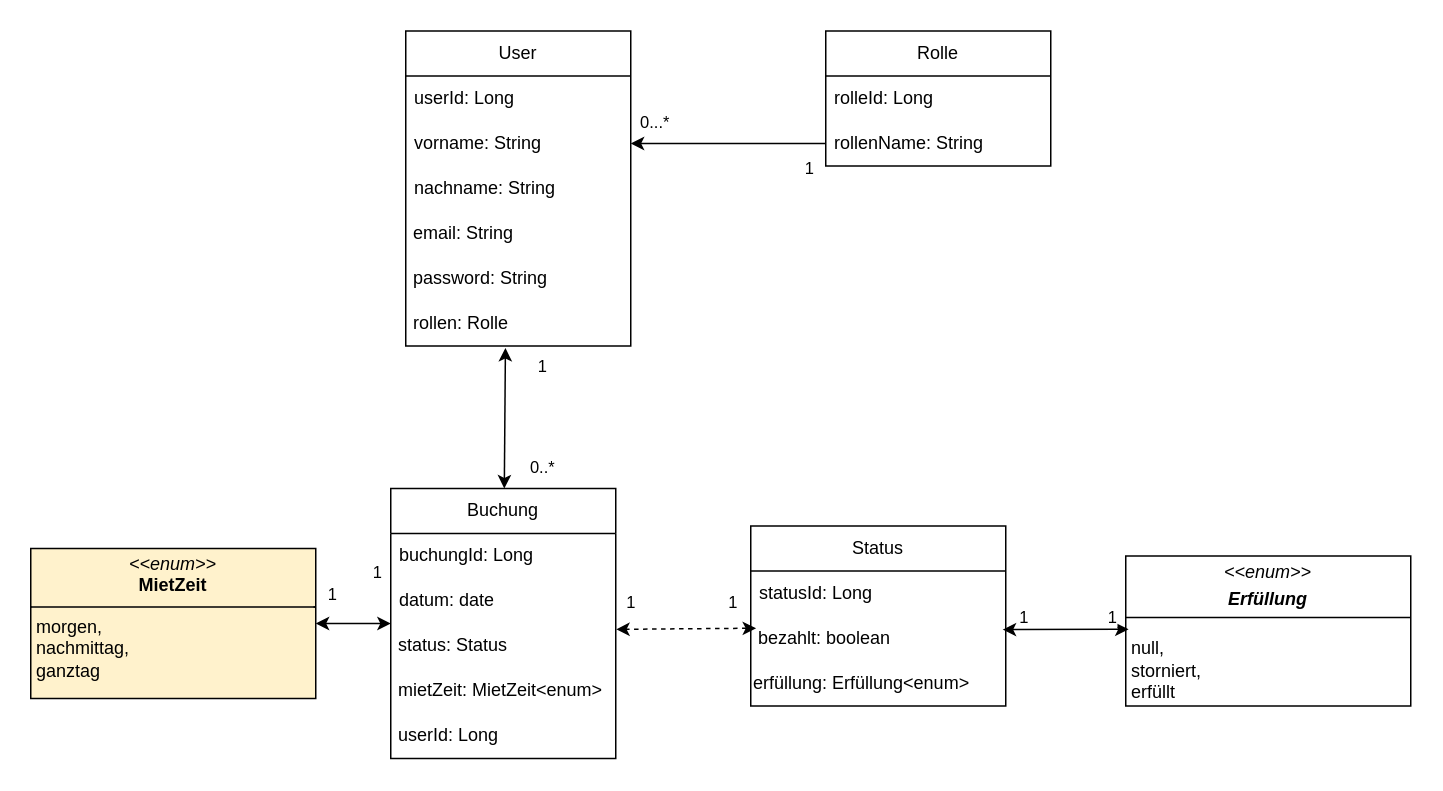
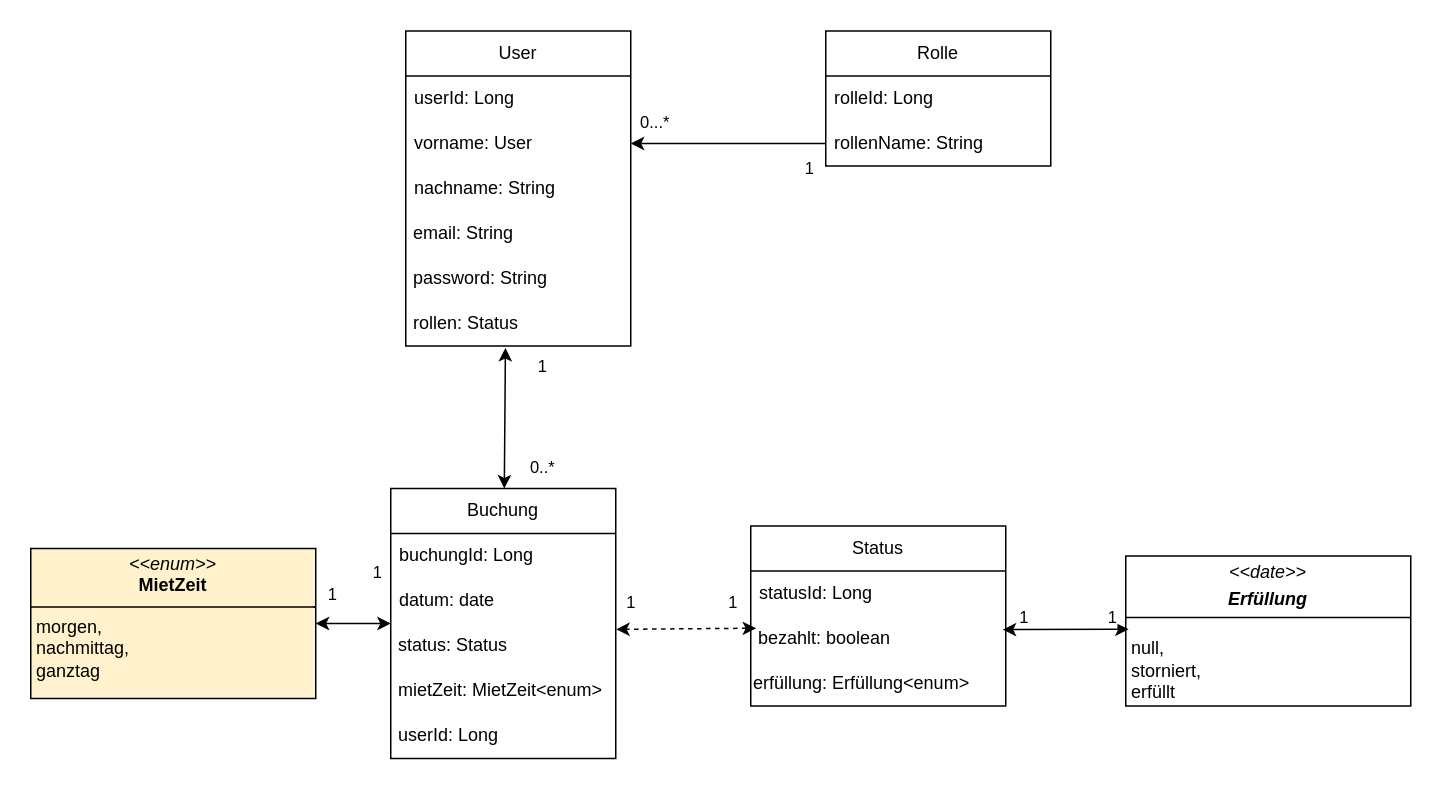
node "vorname: String": label "vorname: String" -> "vorname: User"
node "rollen: Rolle": label "rollen: Rolle" -> "rollen: Status"
node "<<enum>> Erfüllung null, storniert, erfüllt": label "<<enum>> Erfüllung null, storniert, erfüllt" -> "<<date>> Erfüllung null, storniert, erfüllt"
